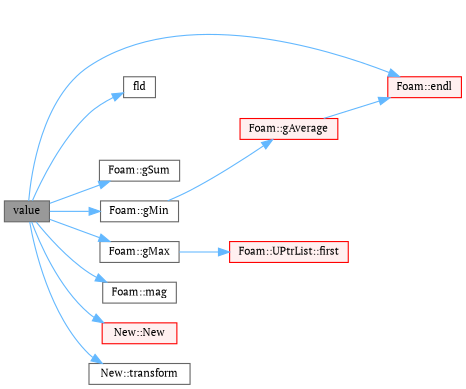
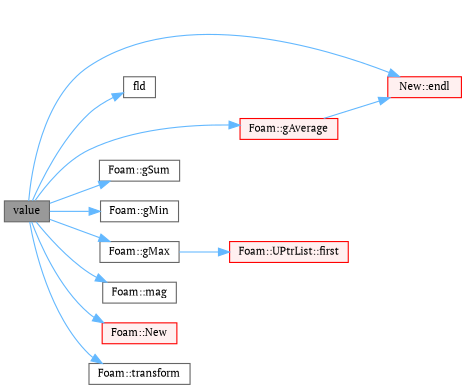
node "Foam::endl": label "Foam::endl" -> "New::endl"
edge "Foam::gMin" -> "Foam::gAverage": now "value" -> "Foam::gAverage"
node "New::New": label "New::New" -> "Foam::New"
node "New::transform": label "New::transform" -> "Foam::transform"
